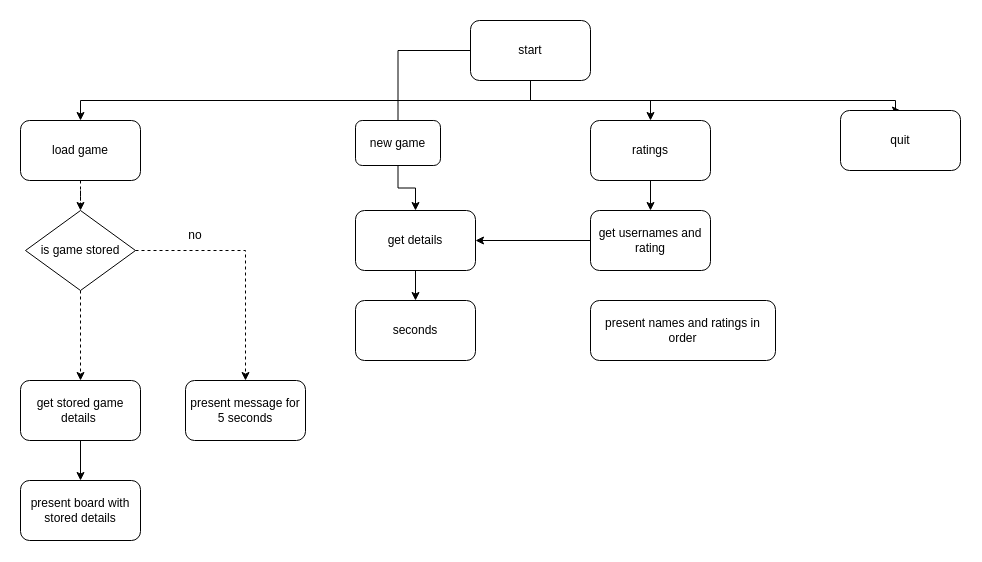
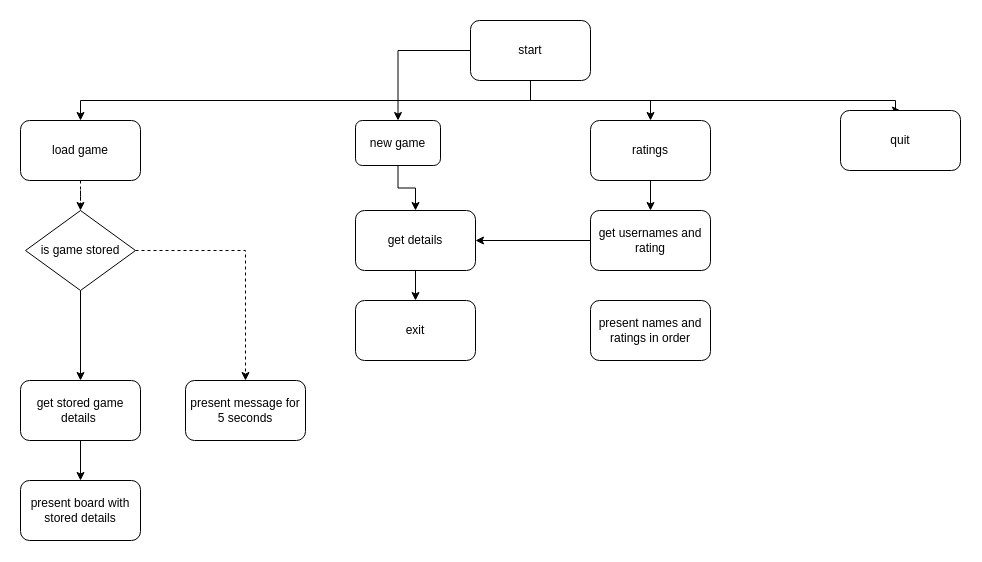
edge "start" -- "new game": arrowhead none -> classic
node "no": removed
node "seconds": label "seconds" -> "exit"
node "present names and ratings in order": size 185x60 -> 120x60
edge "is game stored" -> "get stored game details": style dashed -> solid
